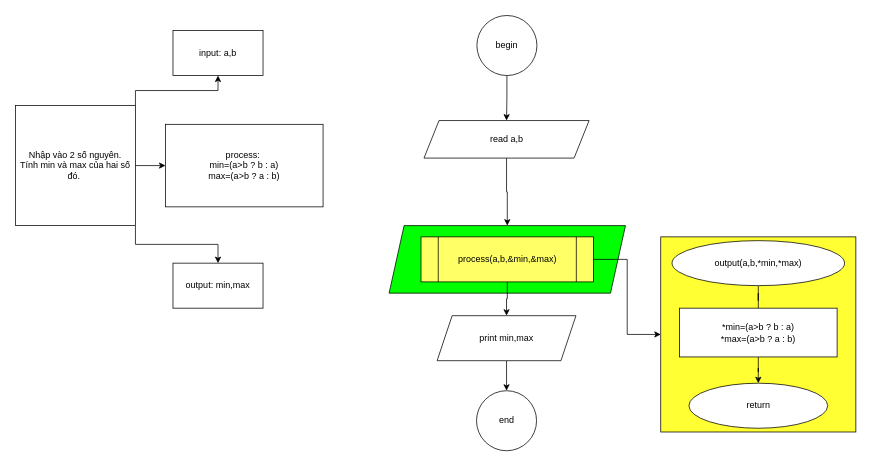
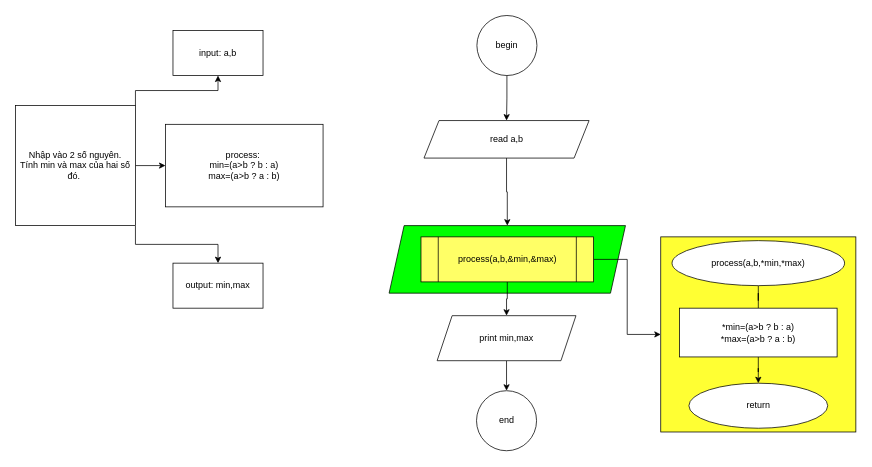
node "output(a,b,*min,*max)": label "output(a,b,*min,*max)" -> "process(a,b,*min,*max)"
